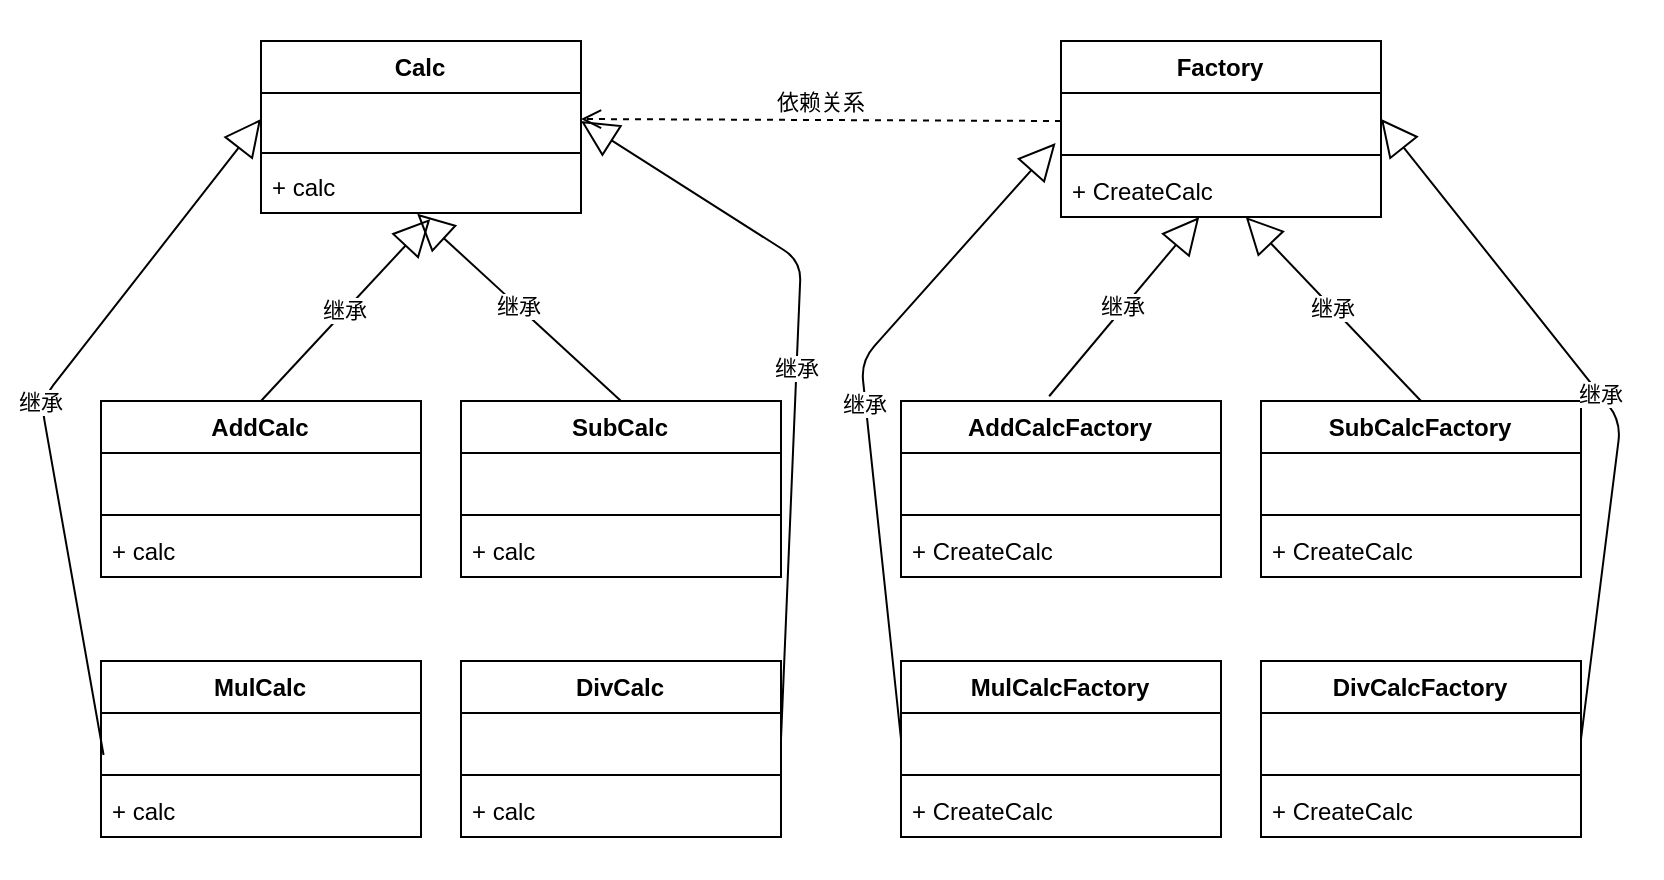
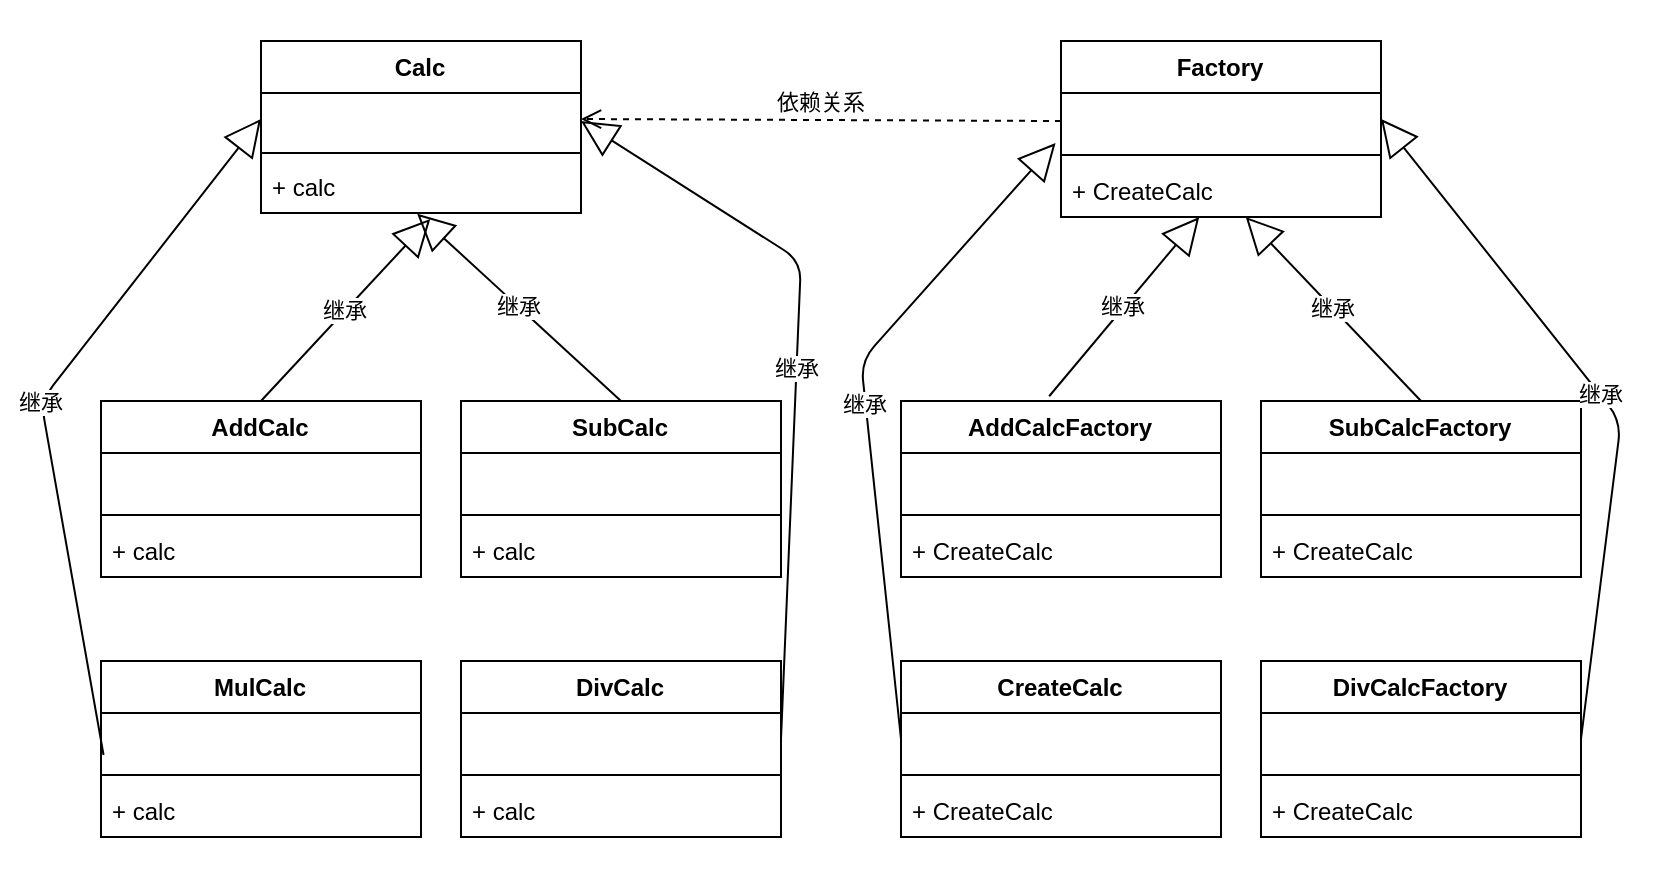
node "MulCalcFactory": label "MulCalcFactory" -> "CreateCalc"
